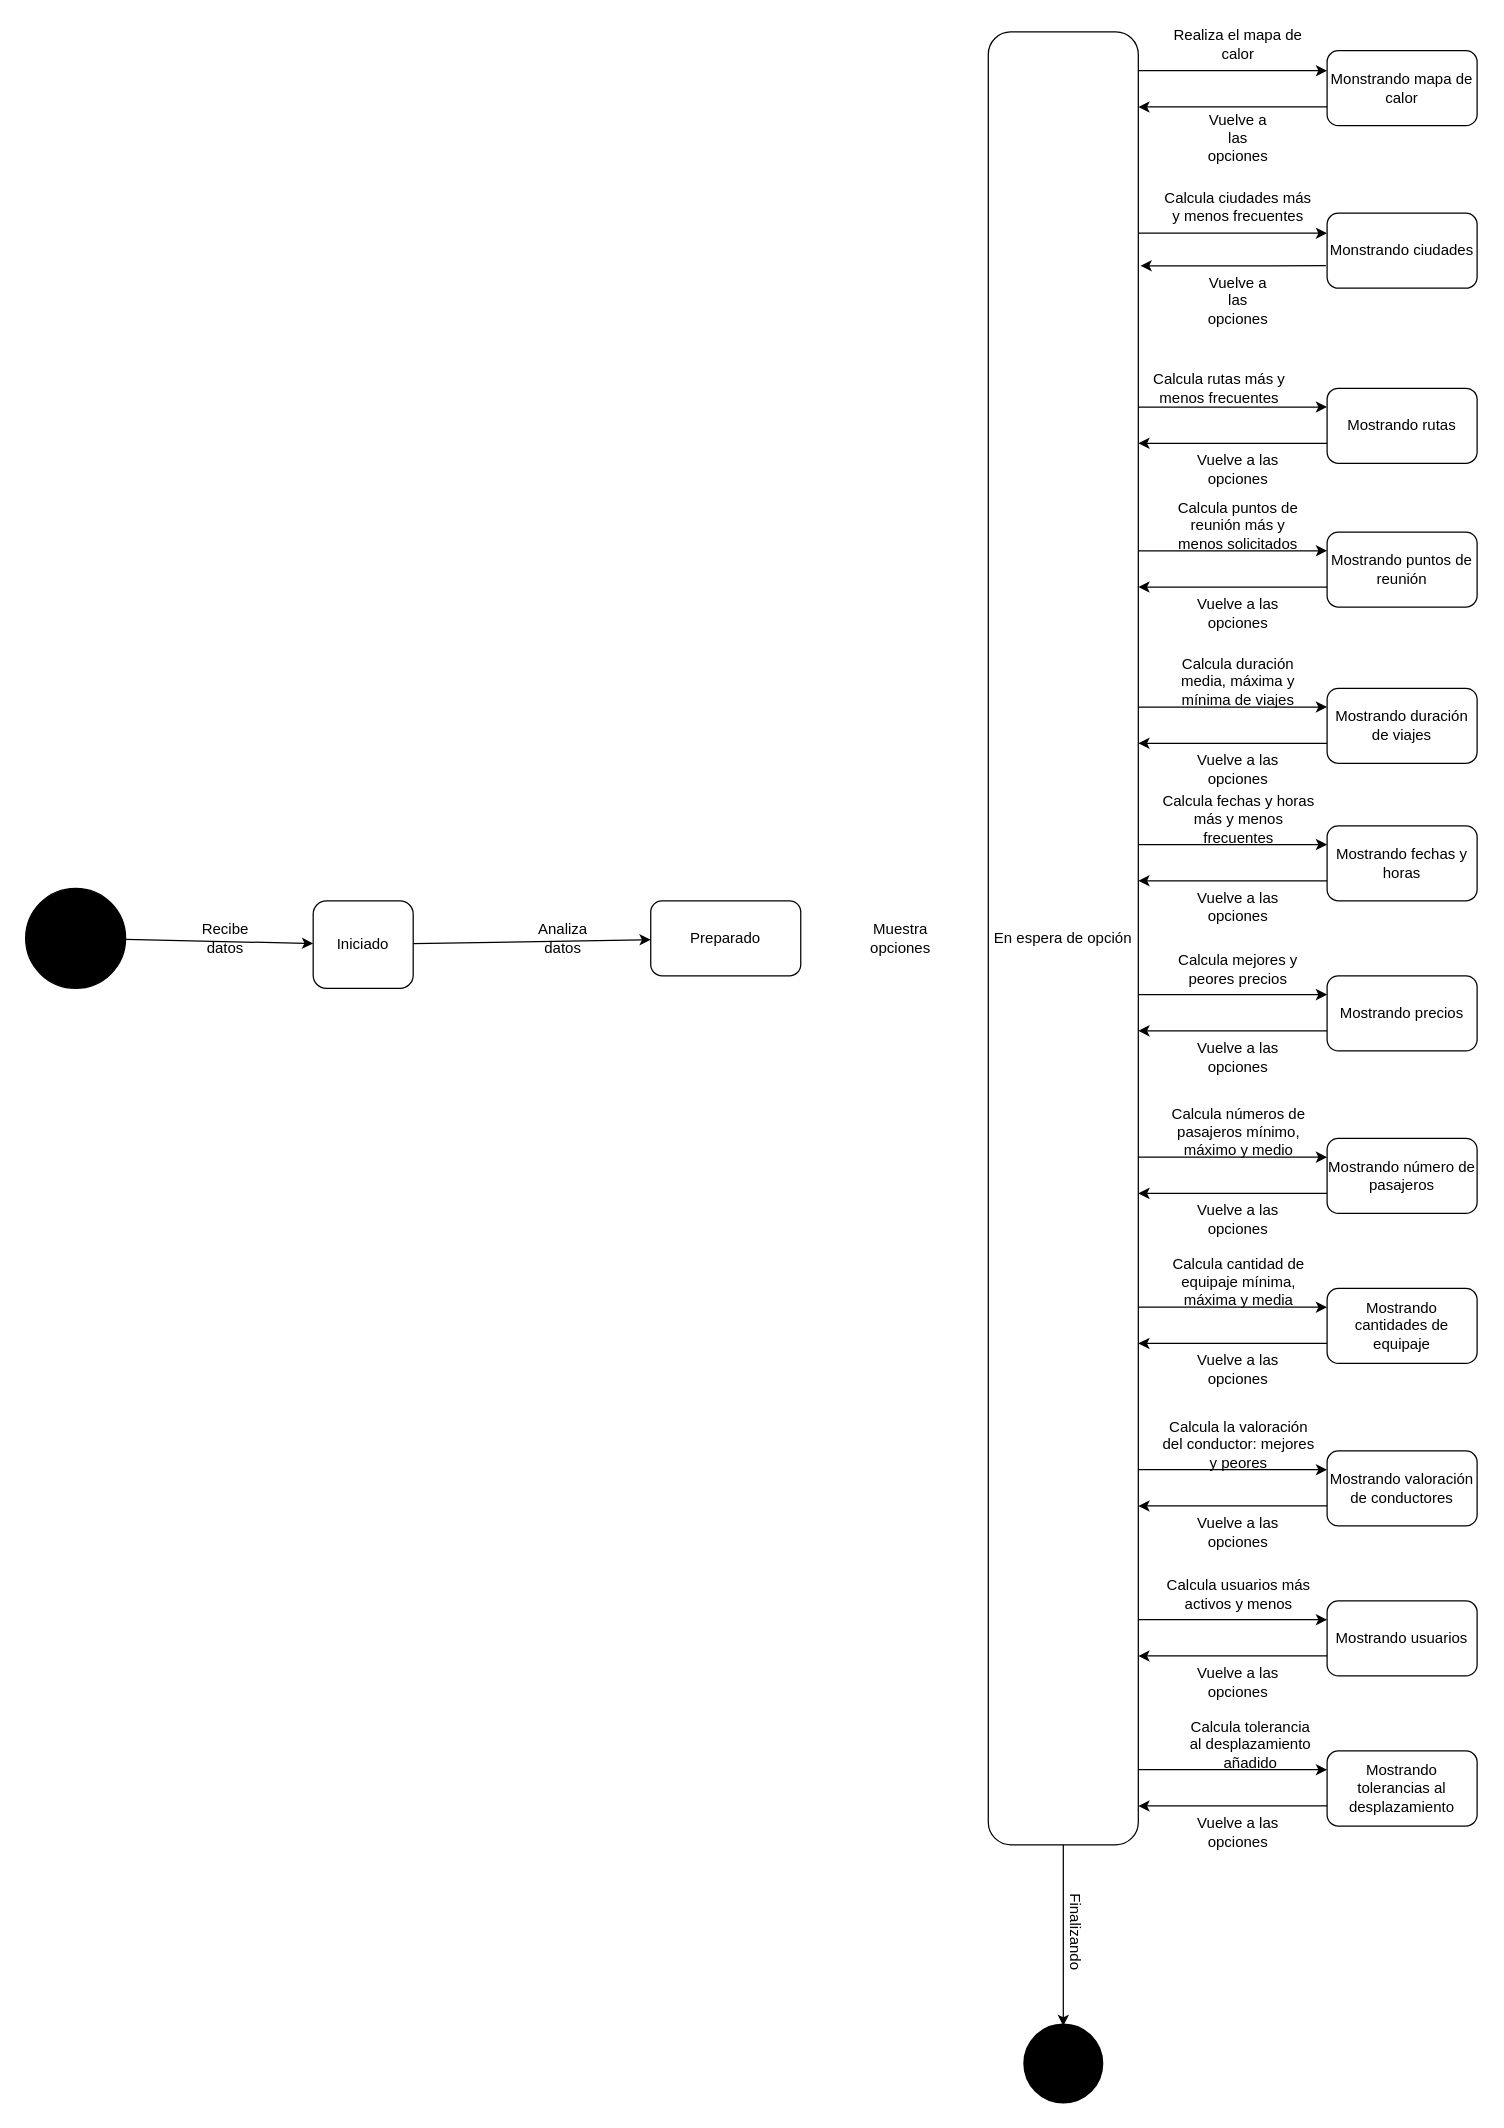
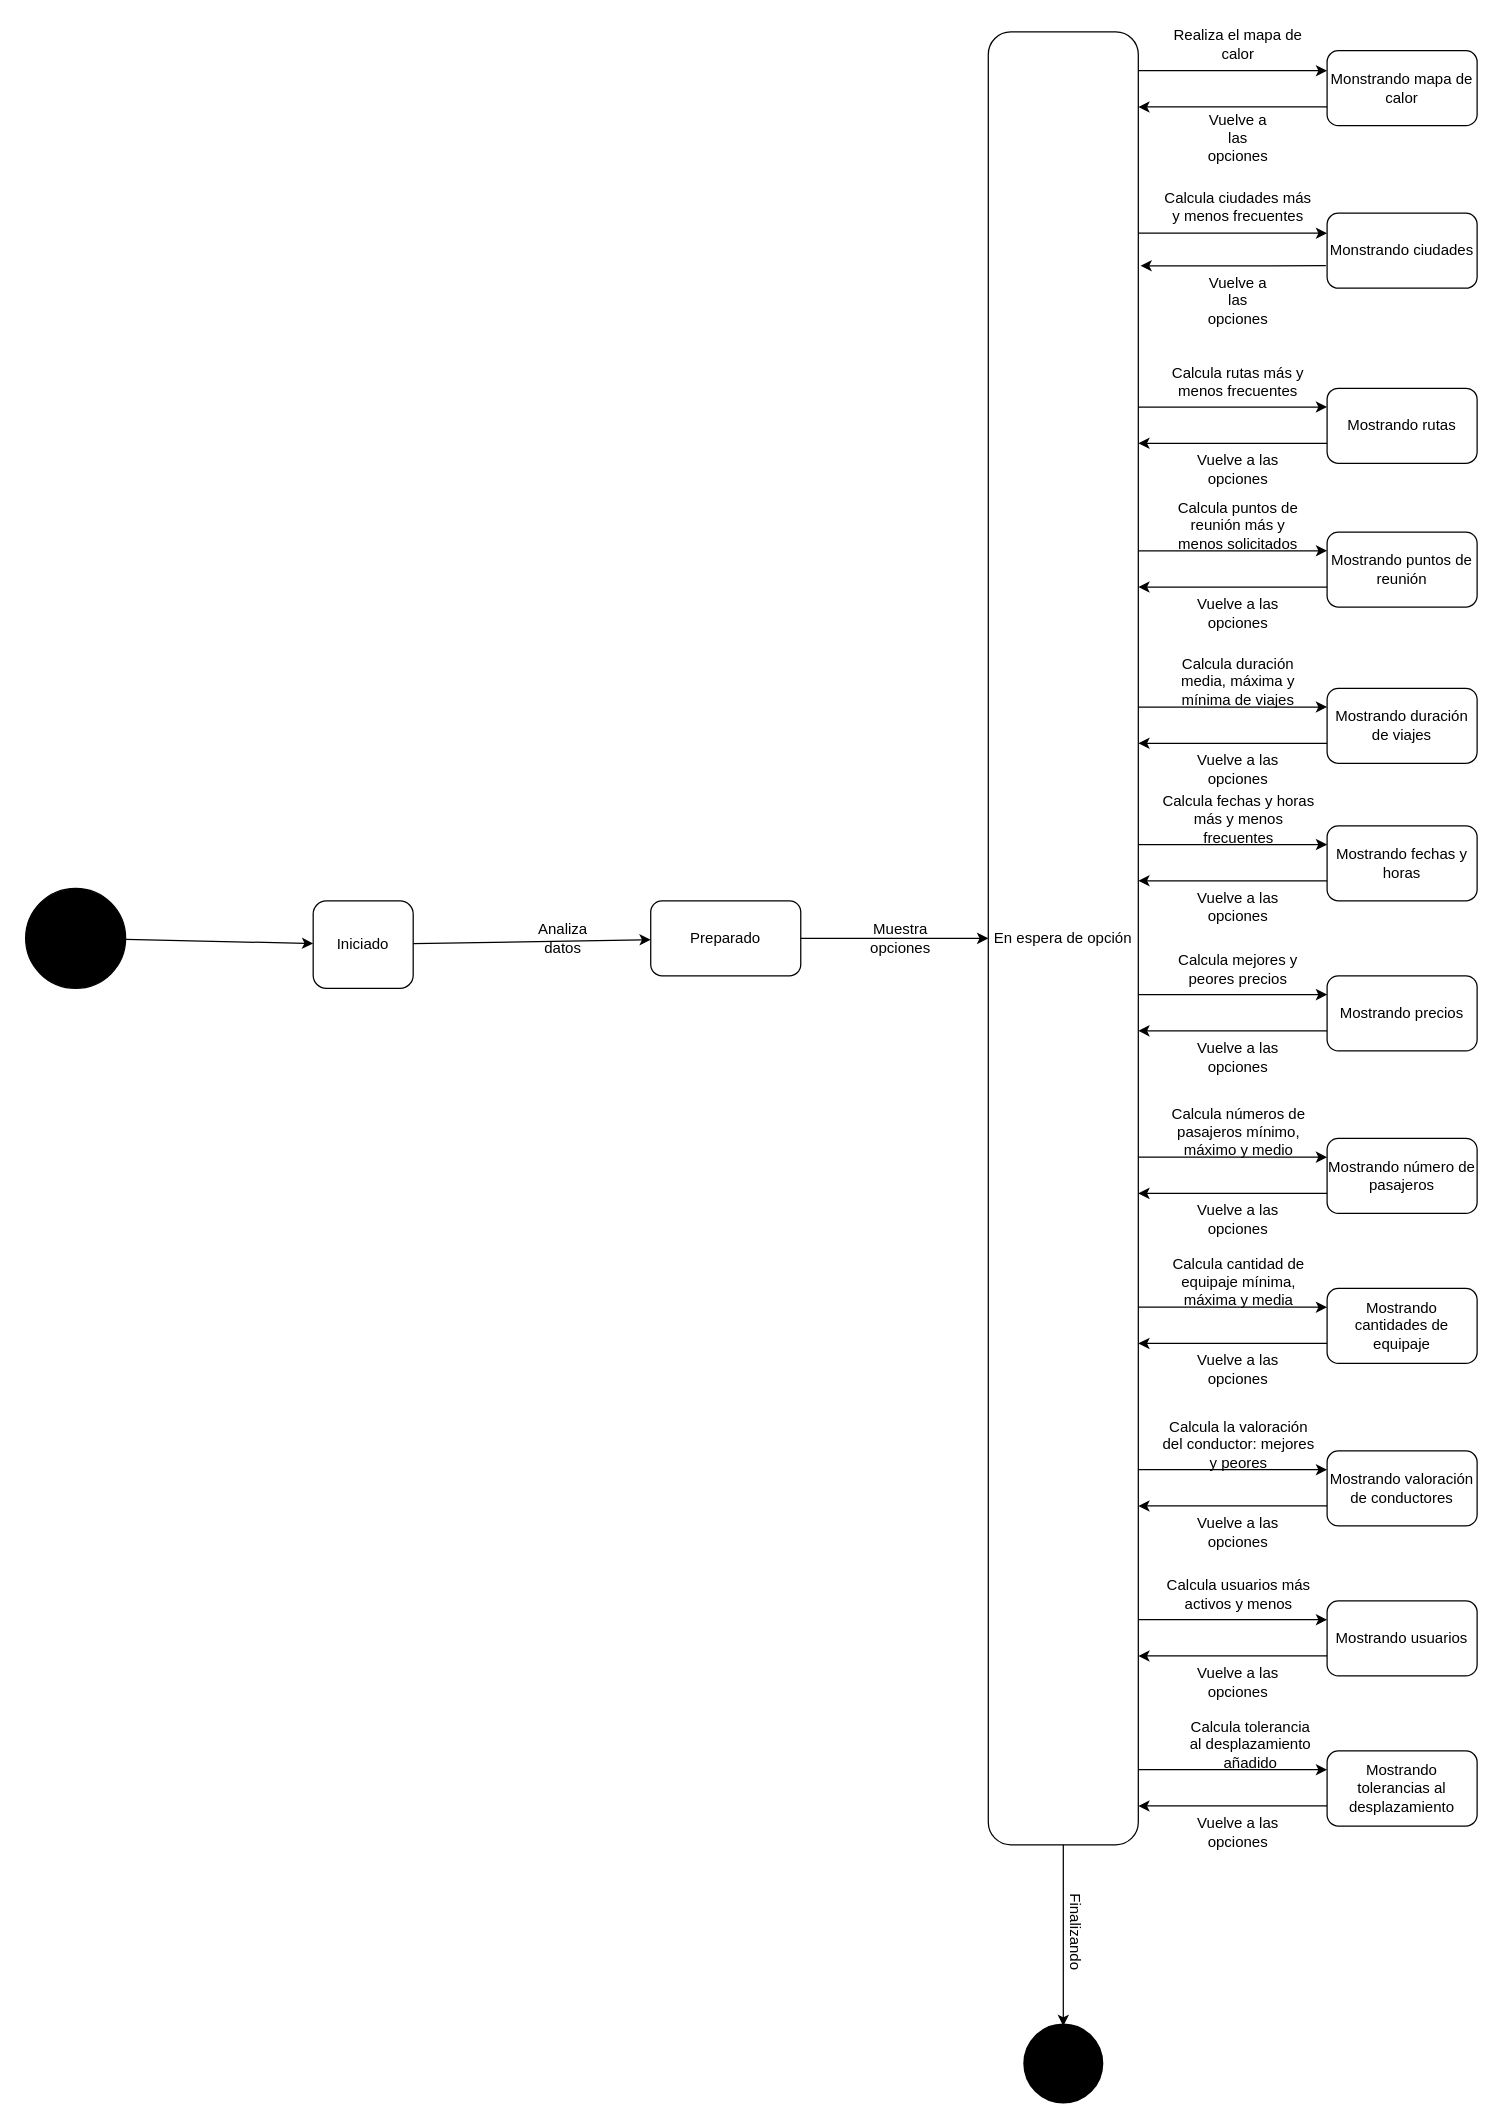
node "Calcula rutas más y menos frecuentes": moved (1219, 388) -> (1238, 382)
node "Recibe datos": removed
edge "Preparado" -> "En espera de opción": added
